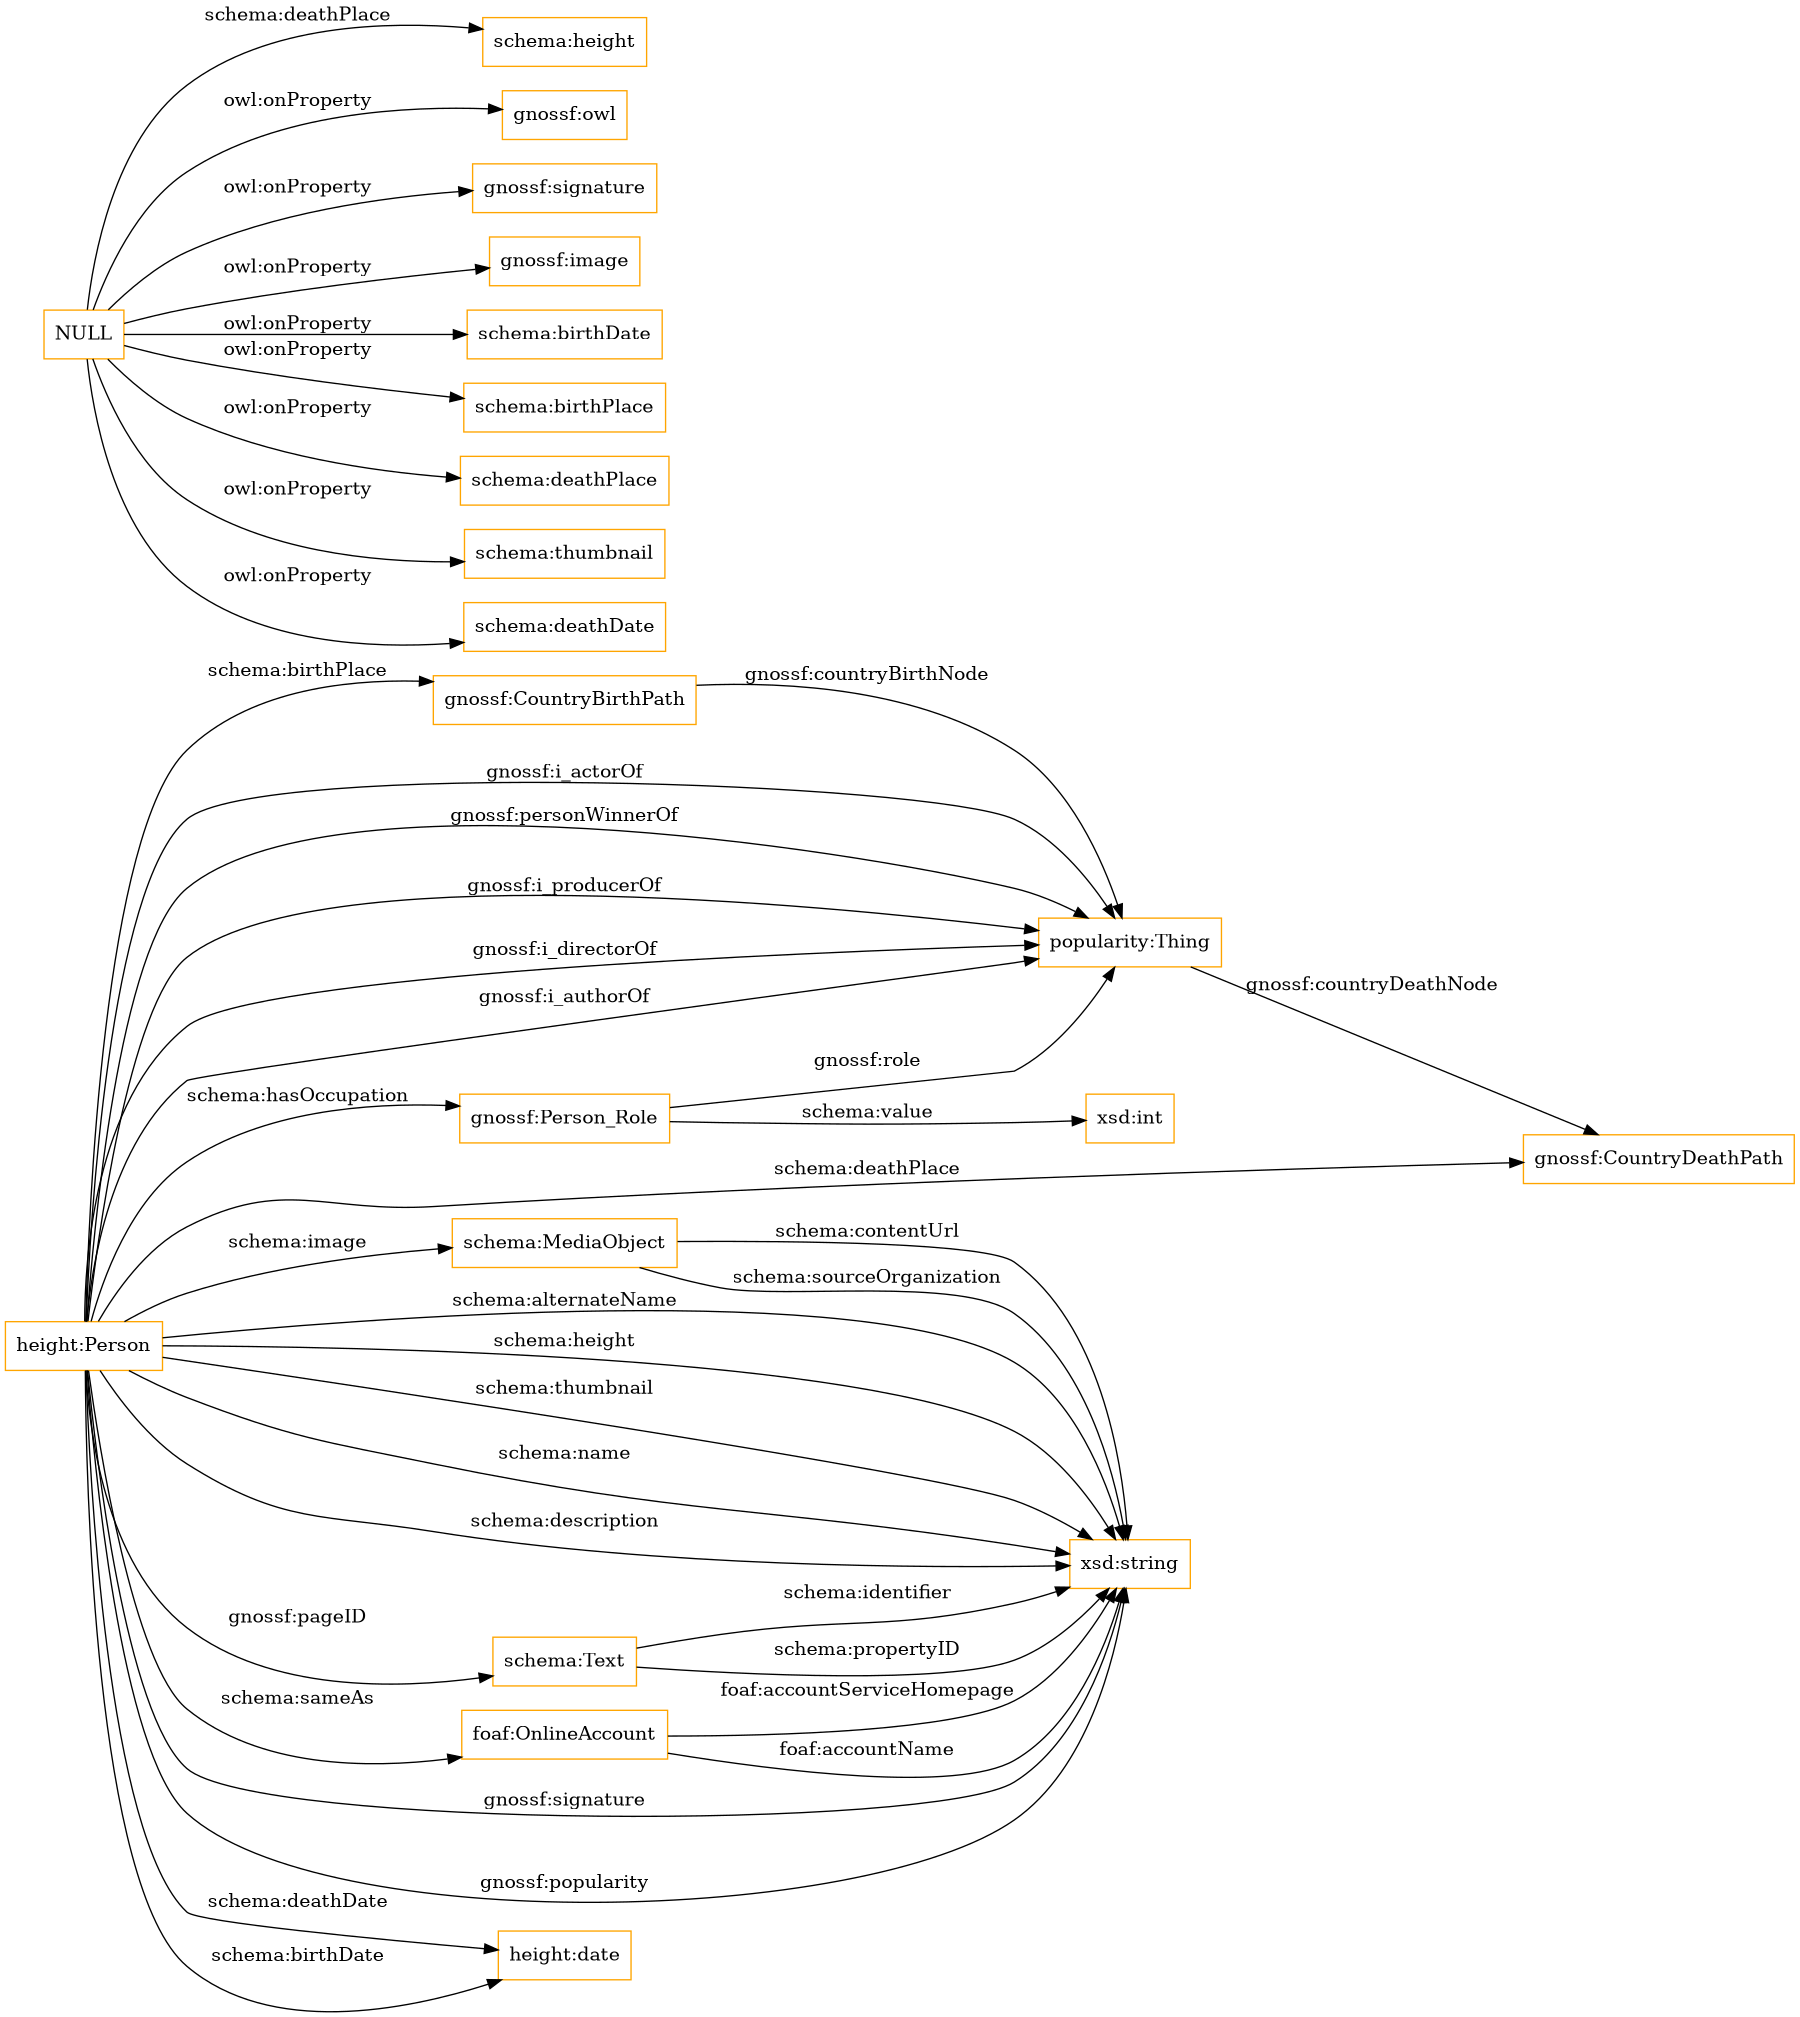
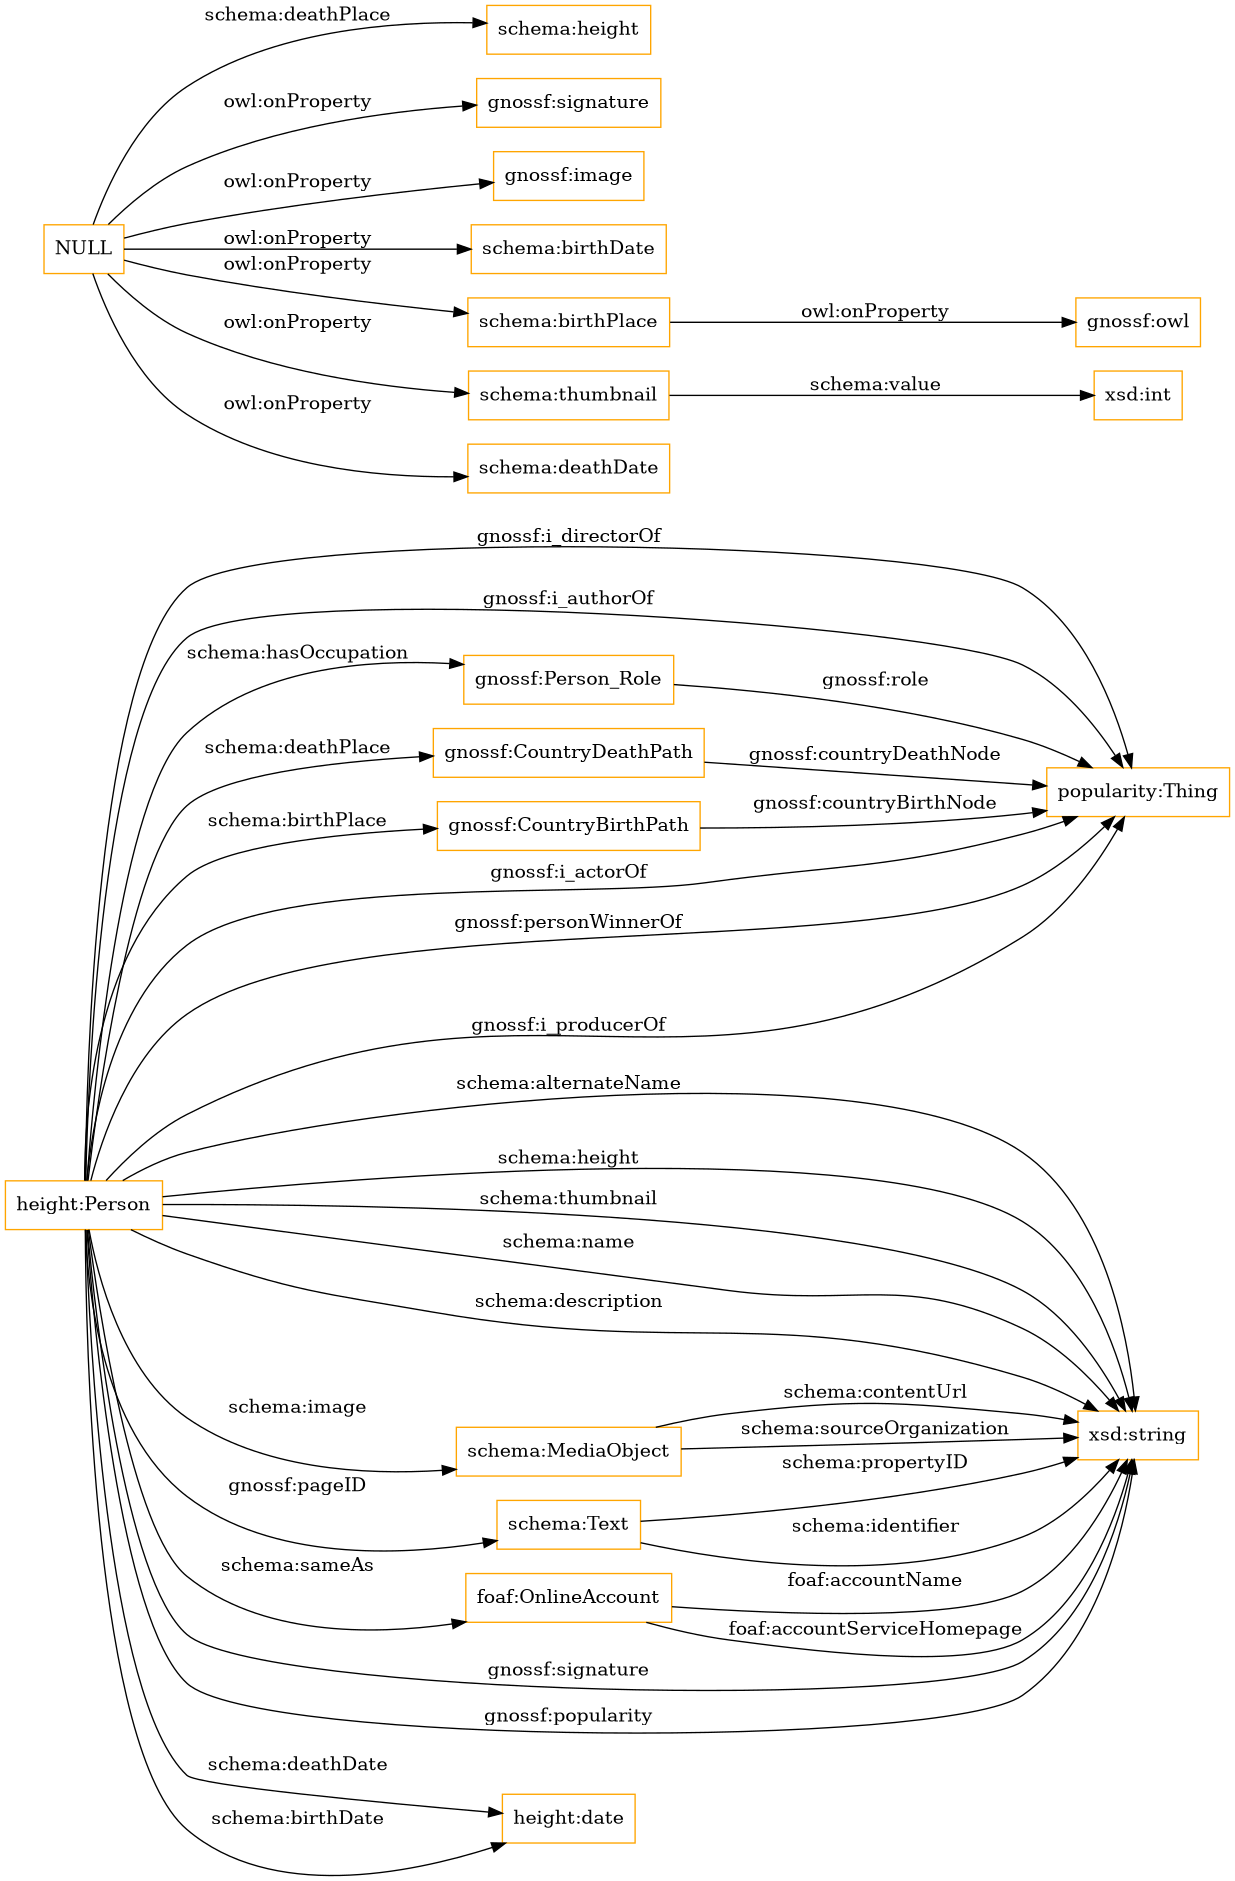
edge "NULL" -> "gnossf:owl": now "schema:birthPlace" -> "gnossf:owl"
node "schema:deathPlace": removed
edge "popularity:Thing" -> "gnossf:CountryDeathPath": reversed
edge "gnossf:Person_Role" -> "xsd:int": now "schema:thumbnail" -> "xsd:int"
